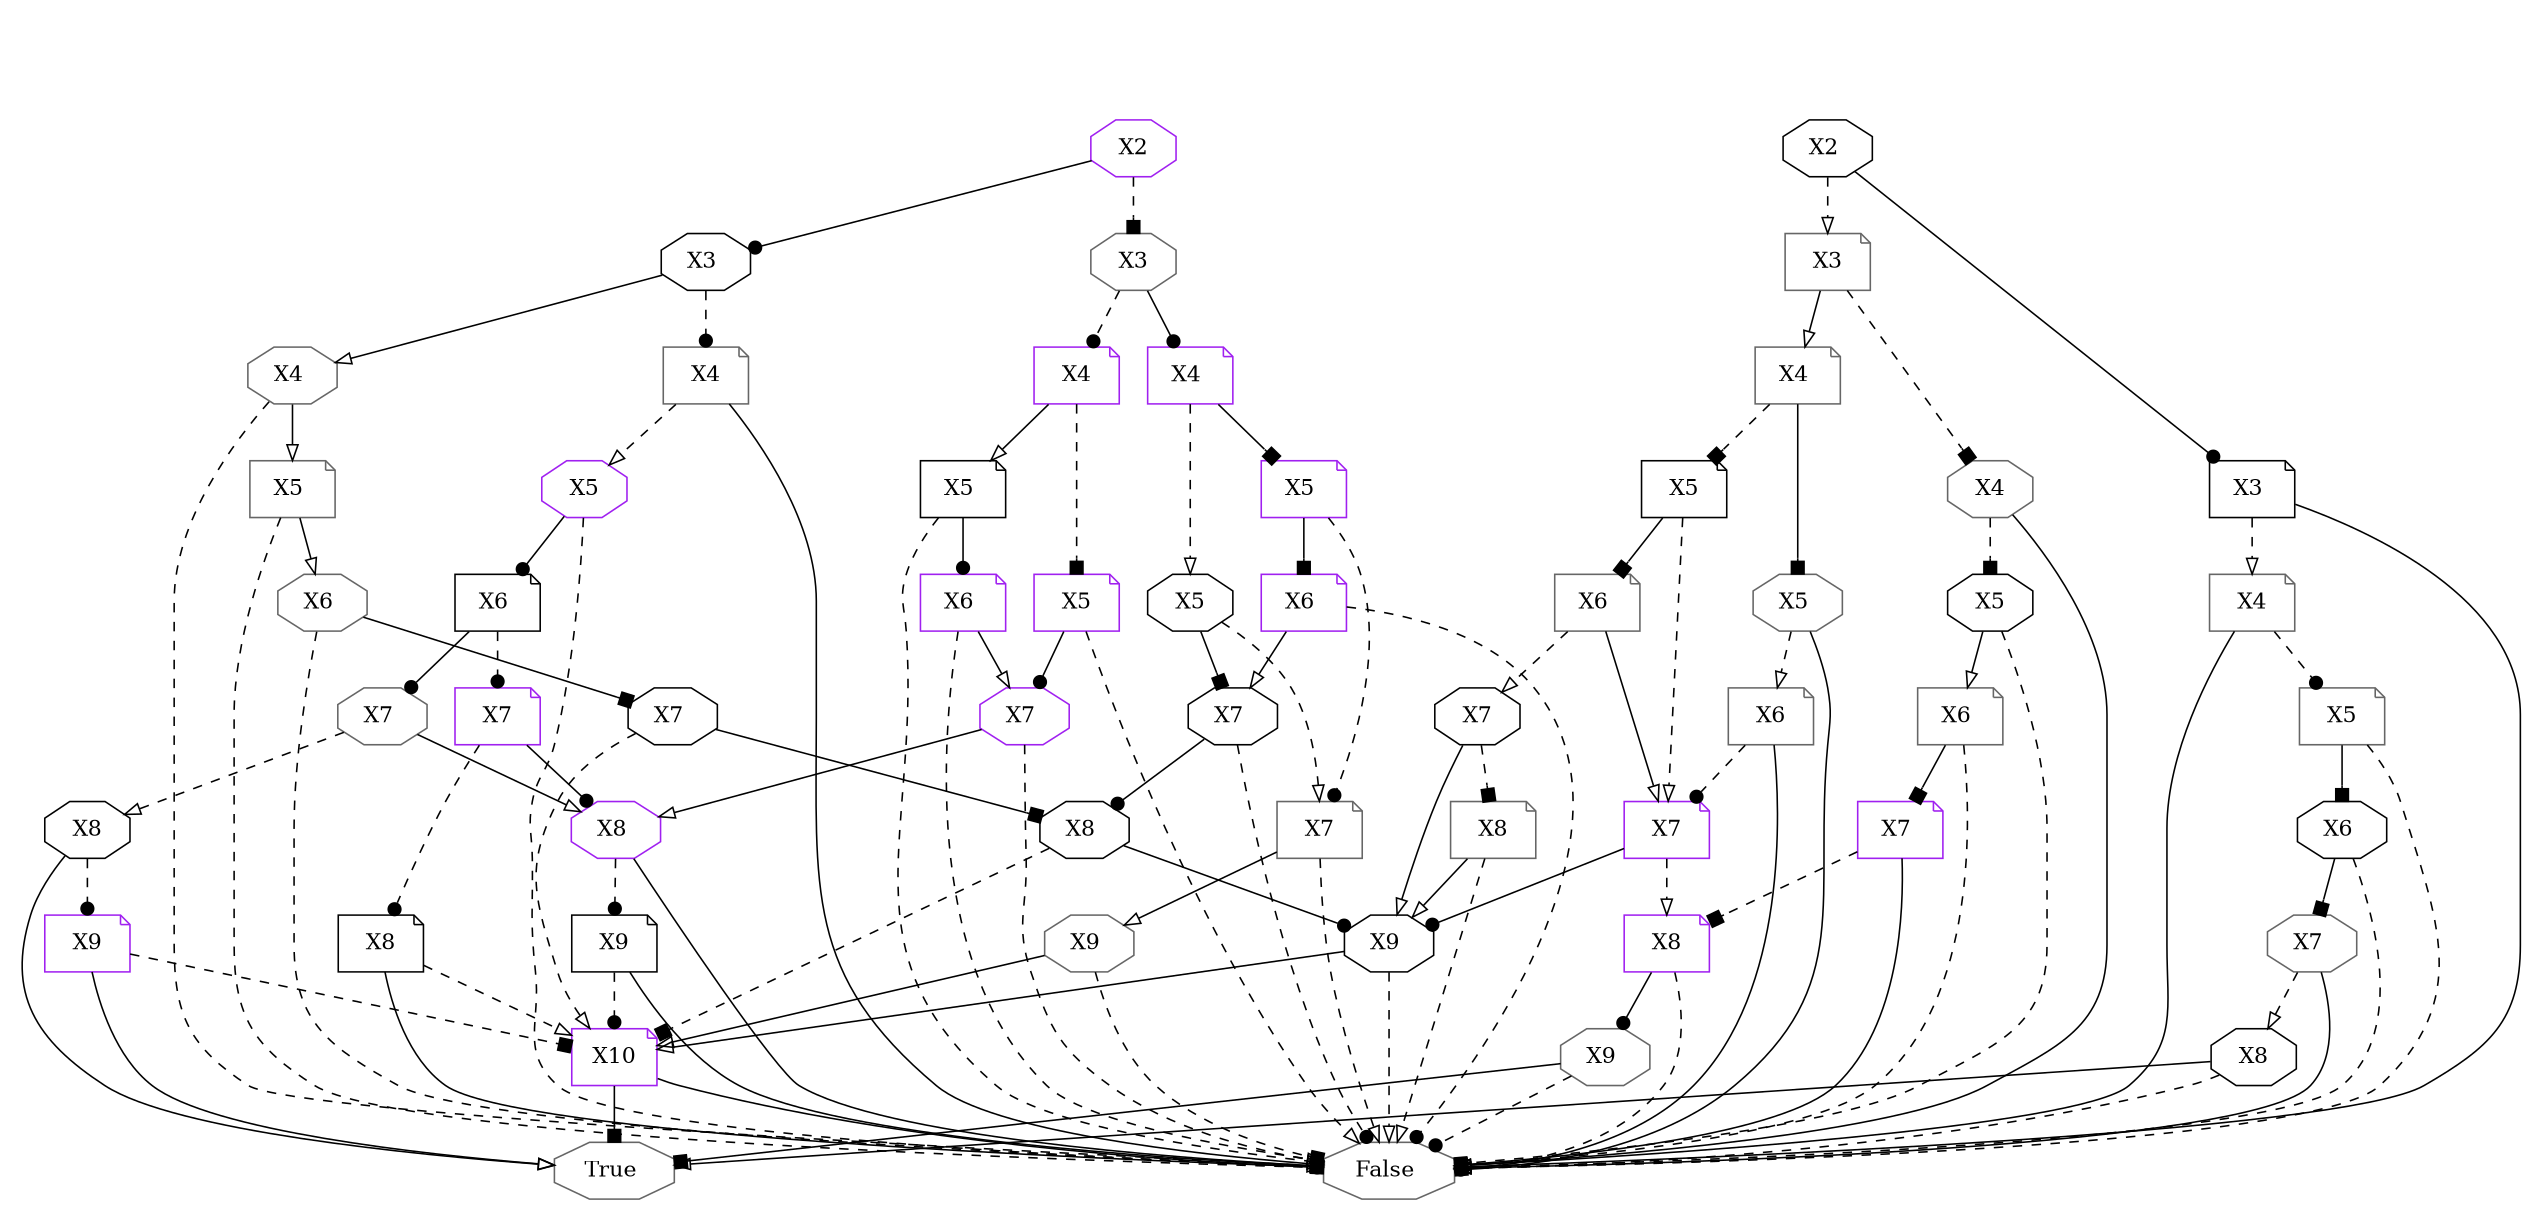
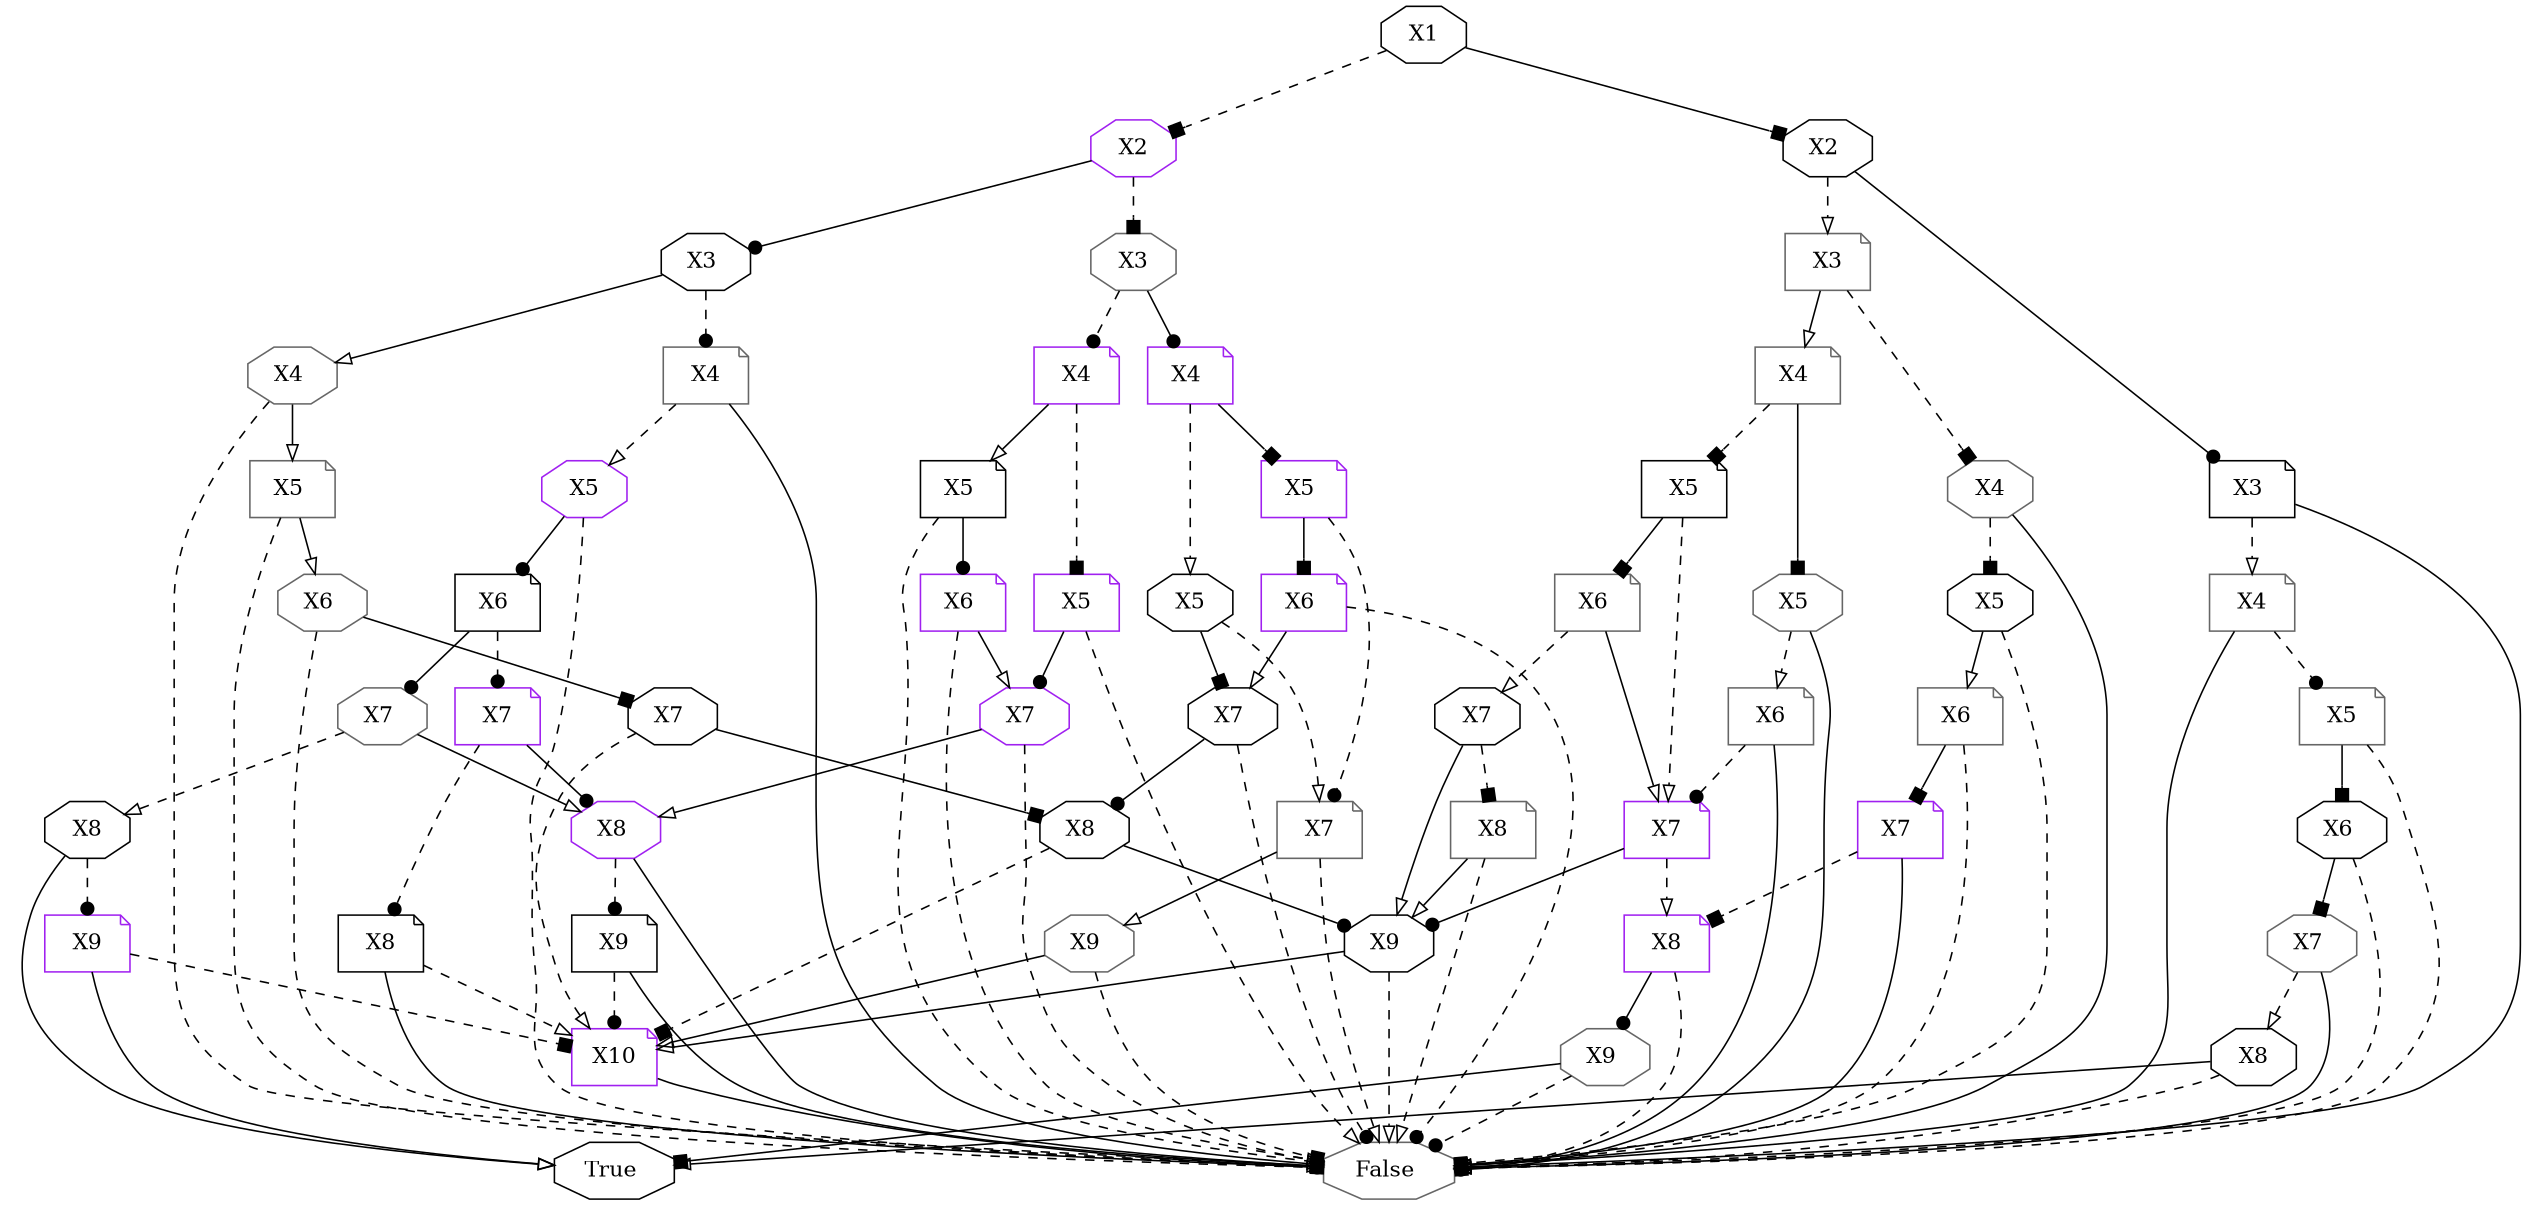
node "X1": added
edge "X10" -> "True": removed
node "True": color gray40 -> black
